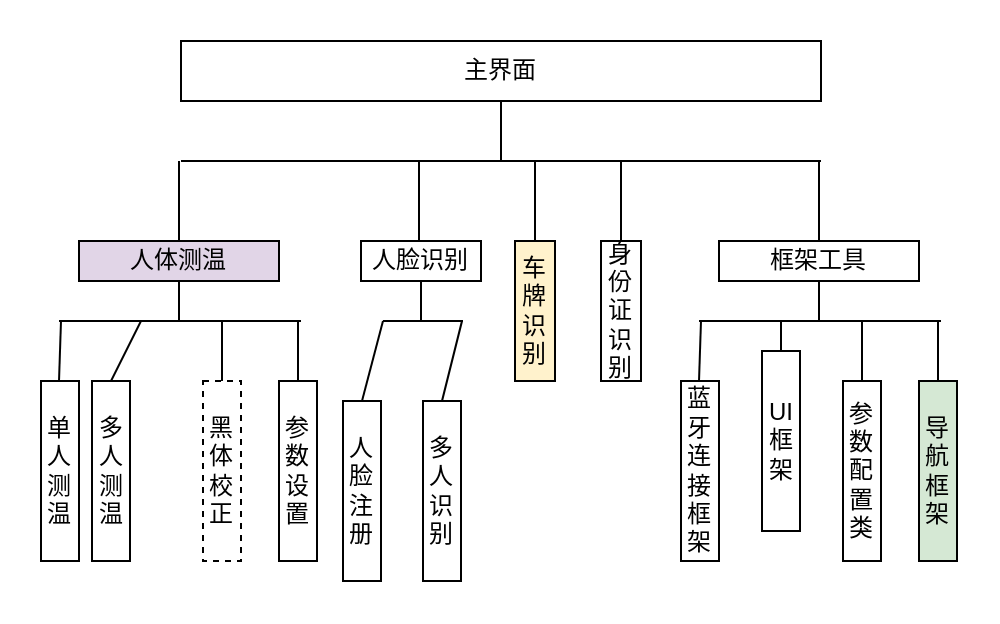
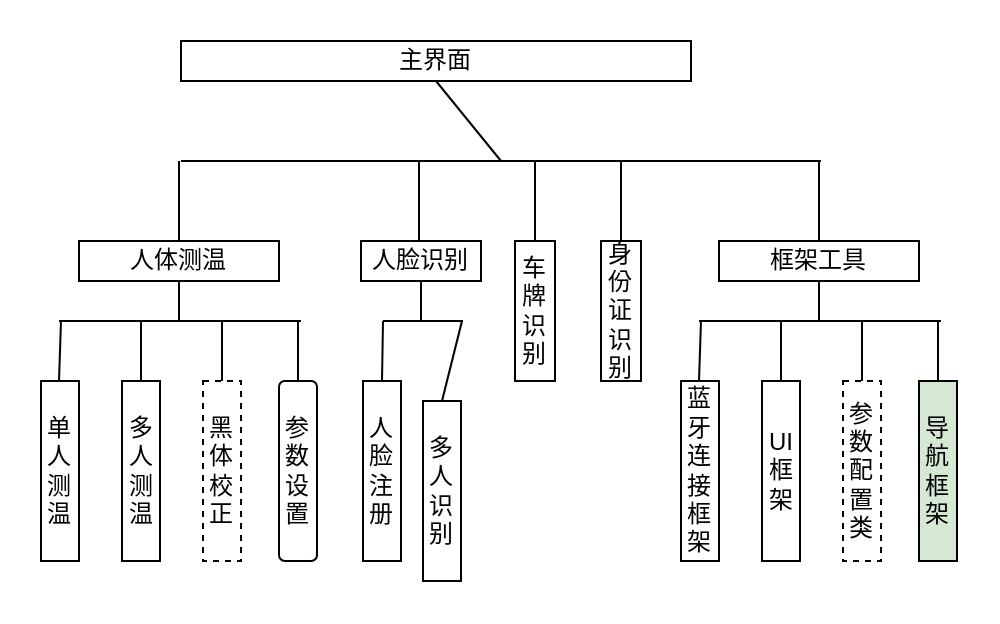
node "主界面": size 640x60 -> 510x40
node "人体测温": fillcolor #e1d5e7 -> #ffffff
node "车牌识别": fillcolor #fff2cc -> #ffffff
node "UI框架": moved (781, 441) -> (781, 471)
node "多人测温": moved (111, 471) -> (141, 471)
node "参数设置": shape rectangle -> rounded rectangle
node "参数配置类": style solid -> dashed
node "人脸注册": moved (362, 491) -> (382, 471)
